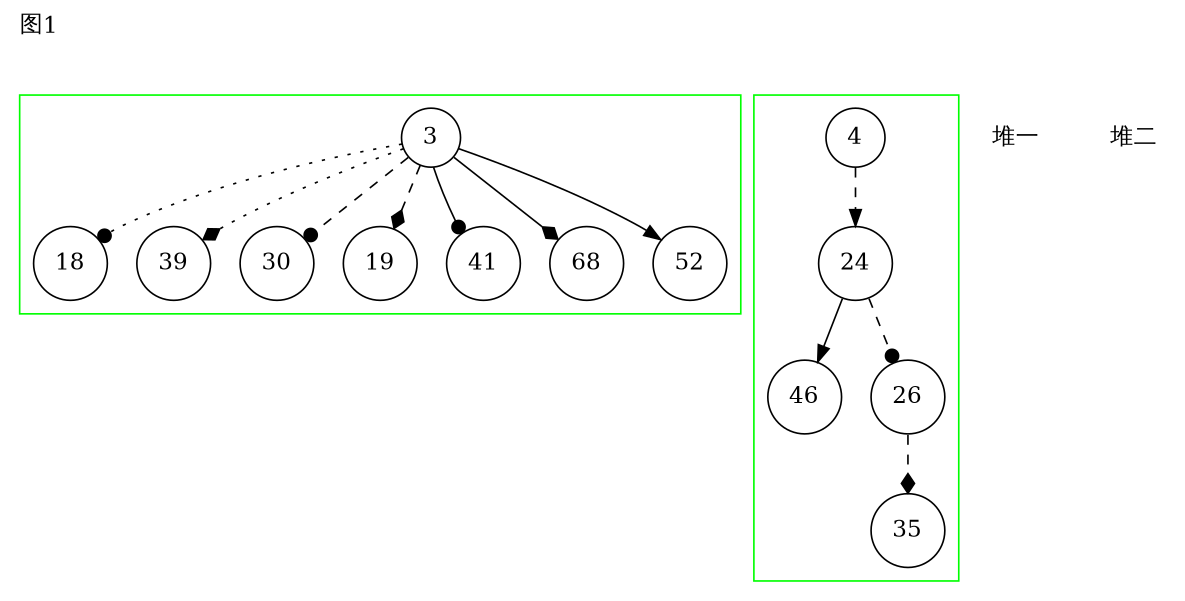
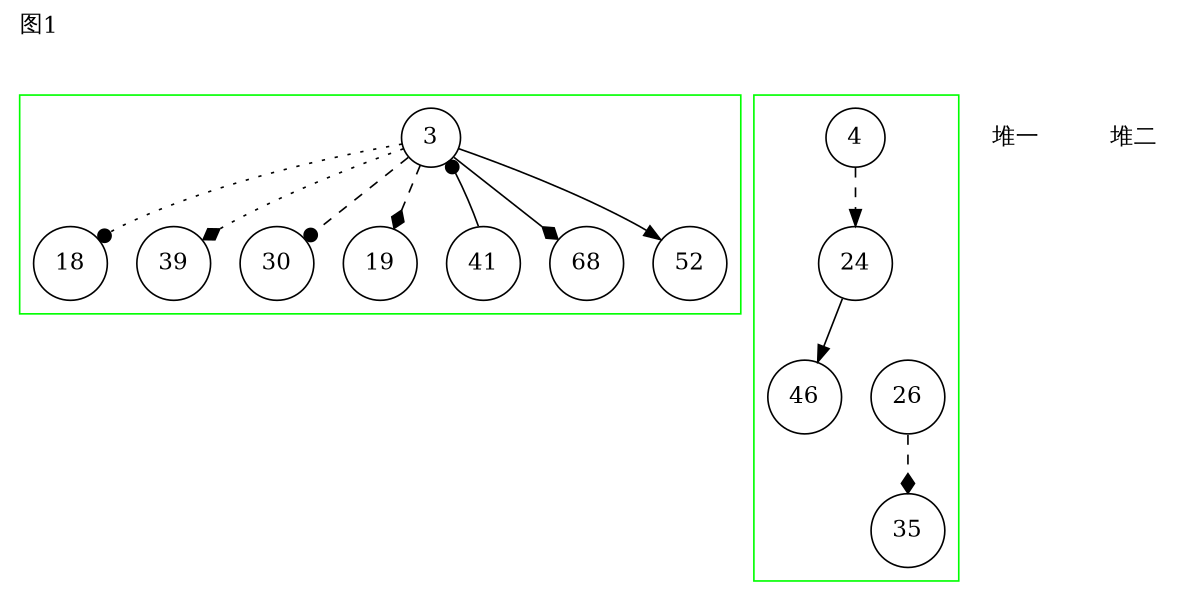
edge "3" -> "41": reversed
edge "24" -> "26": removed
